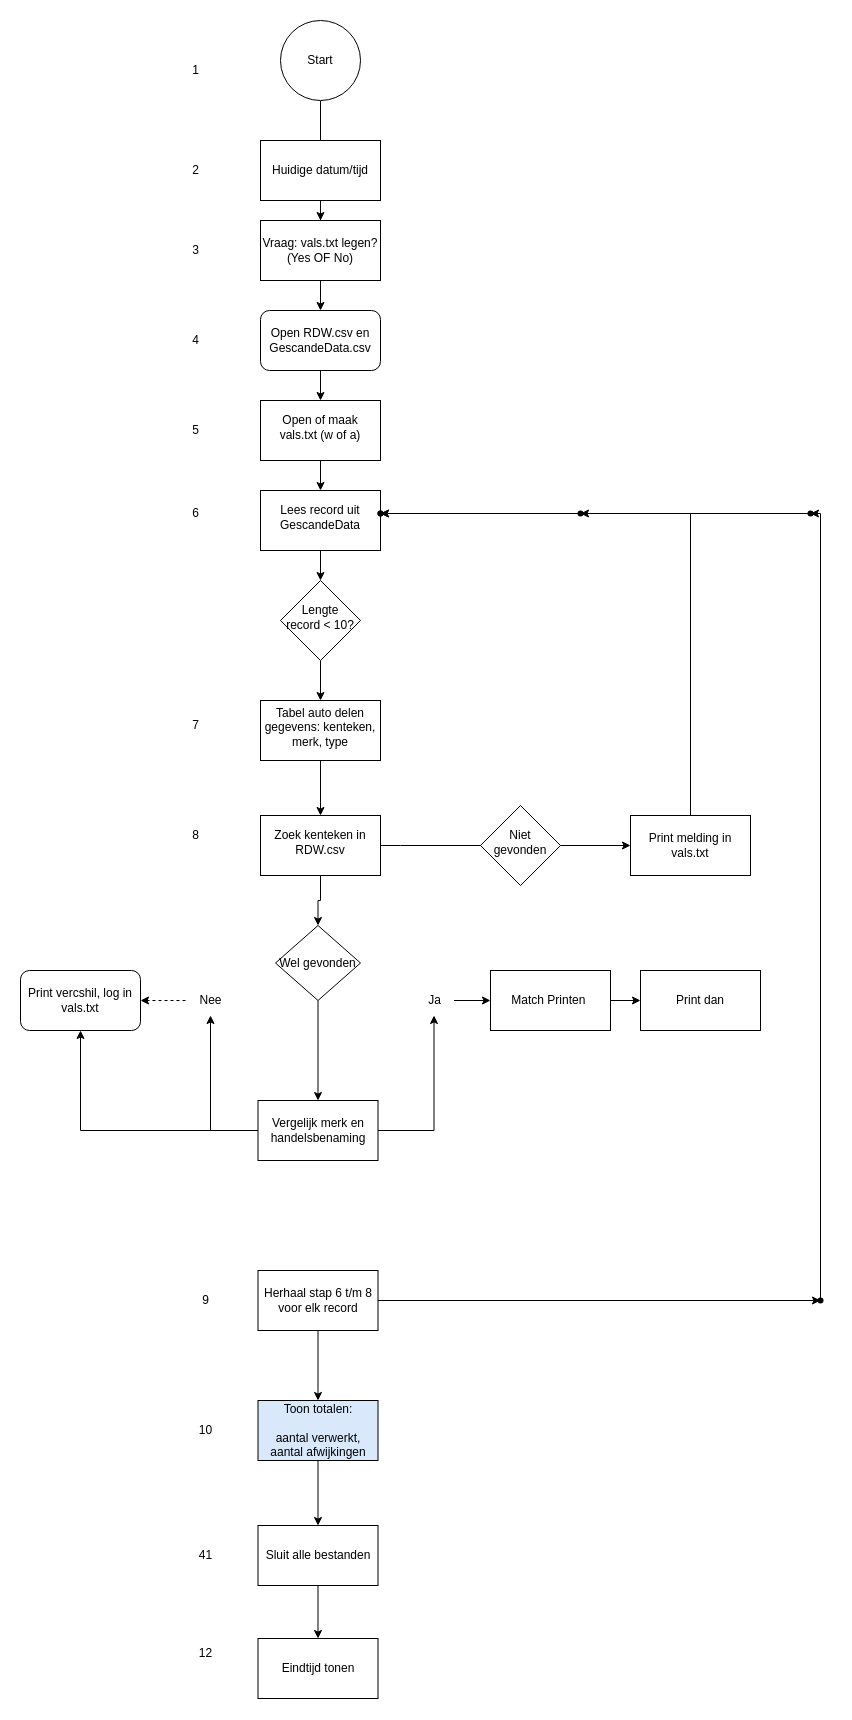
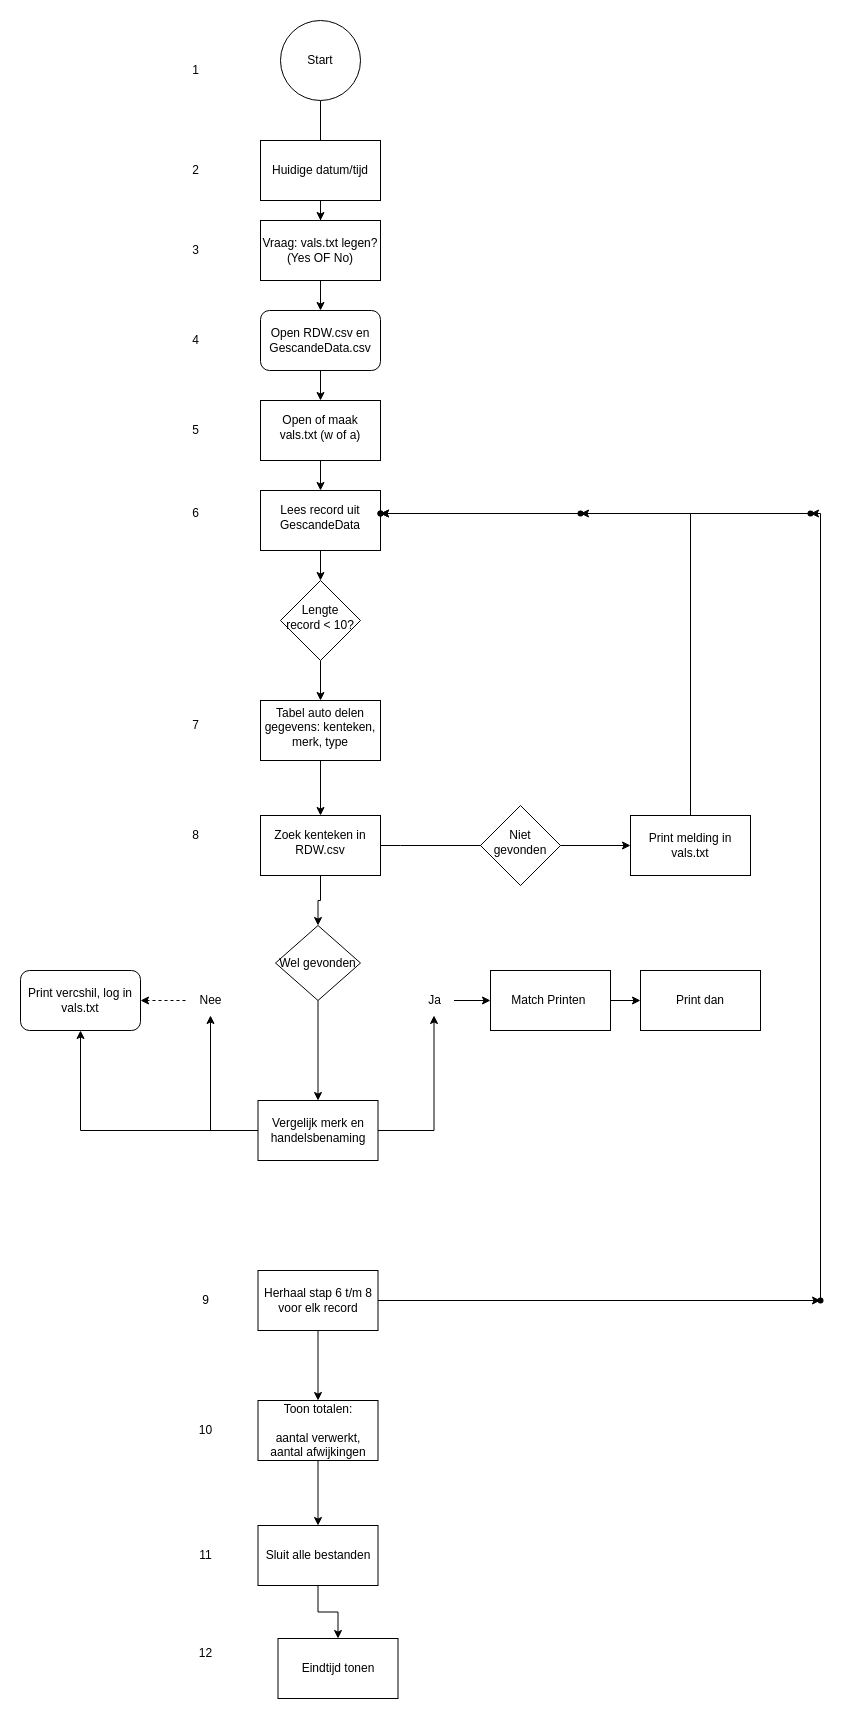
node "Toon totalen: aantal verwerkt, aantal afwijkingen": fillcolor #dae8fc -> #ffffff
node "41": label "41" -> "11"
node "Eindtijd tonen": moved (318, 1669) -> (338, 1669)
